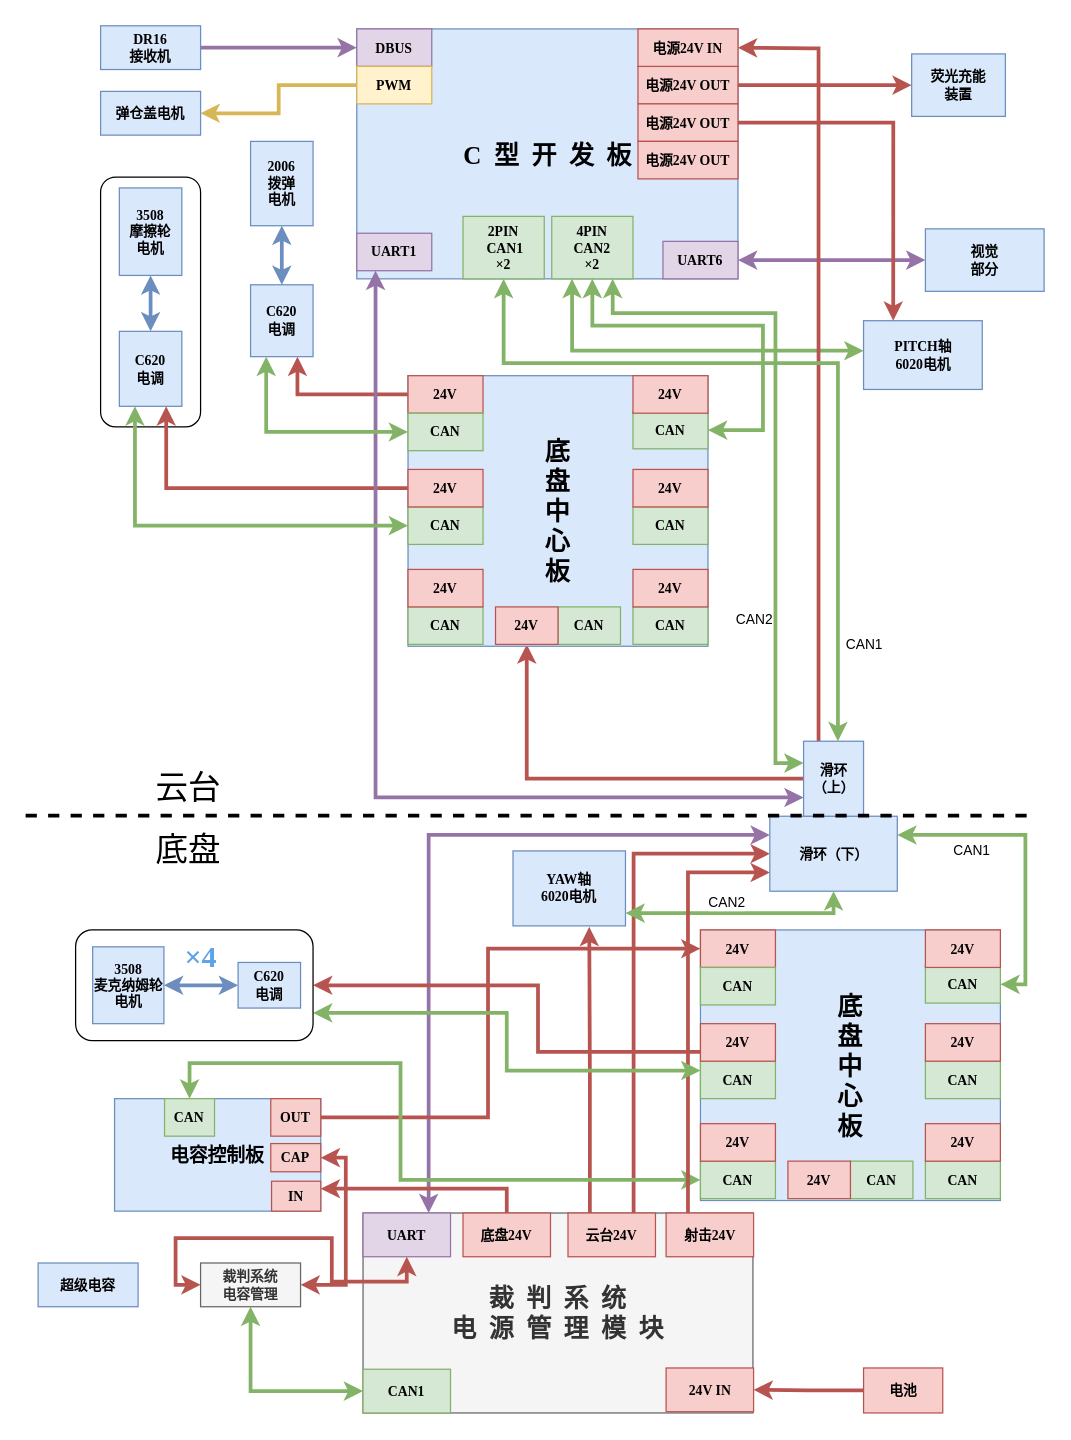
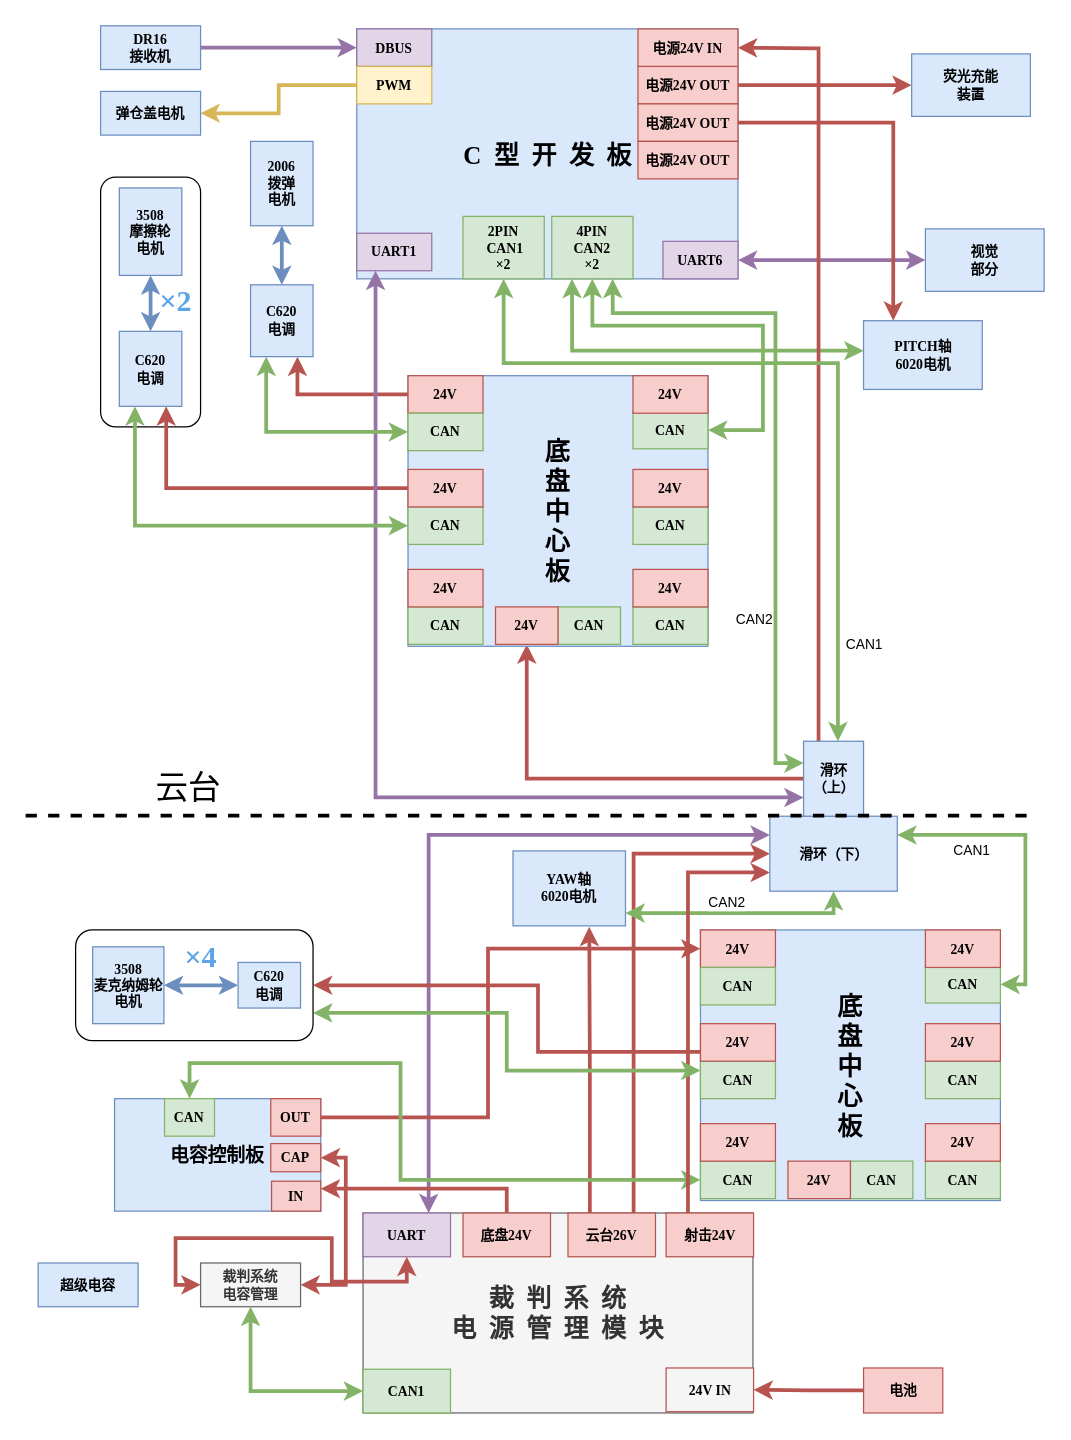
node "荧光充能 装置": size 94x63 -> 119x63
node "×2": added
node "底盘": removed
node "云台24V": label "云台24V" -> "云台26V"
node "24V IN": fillcolor #f8cecc -> #f5f5f5
